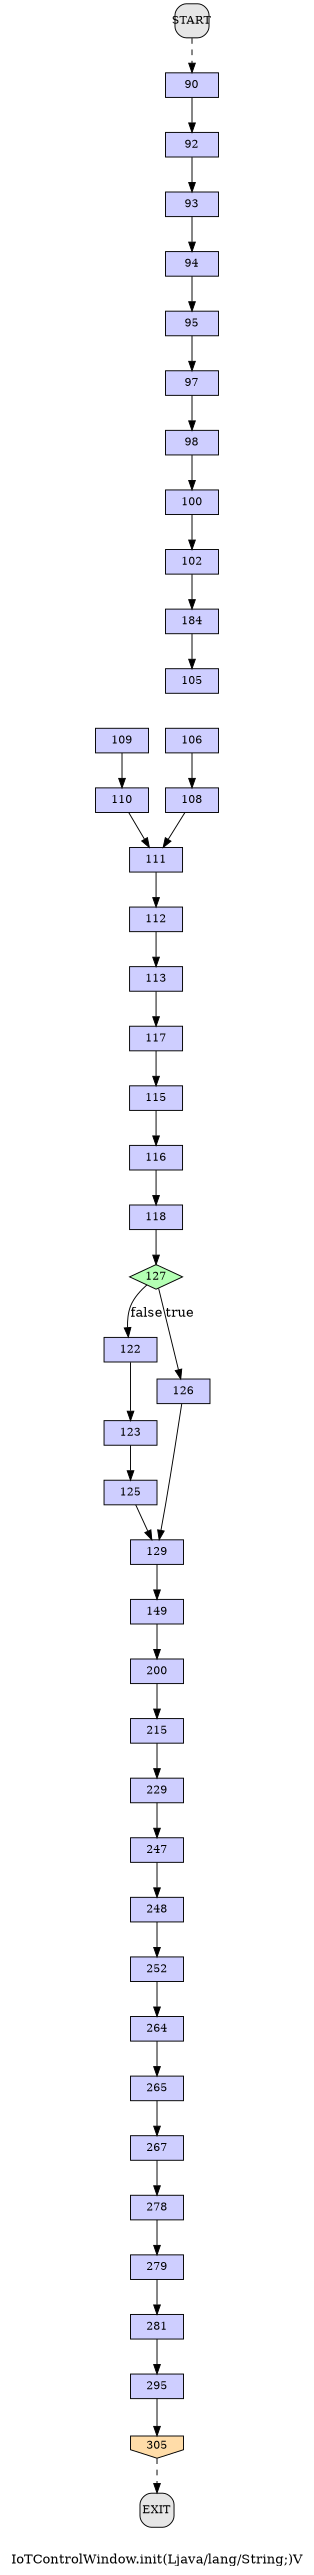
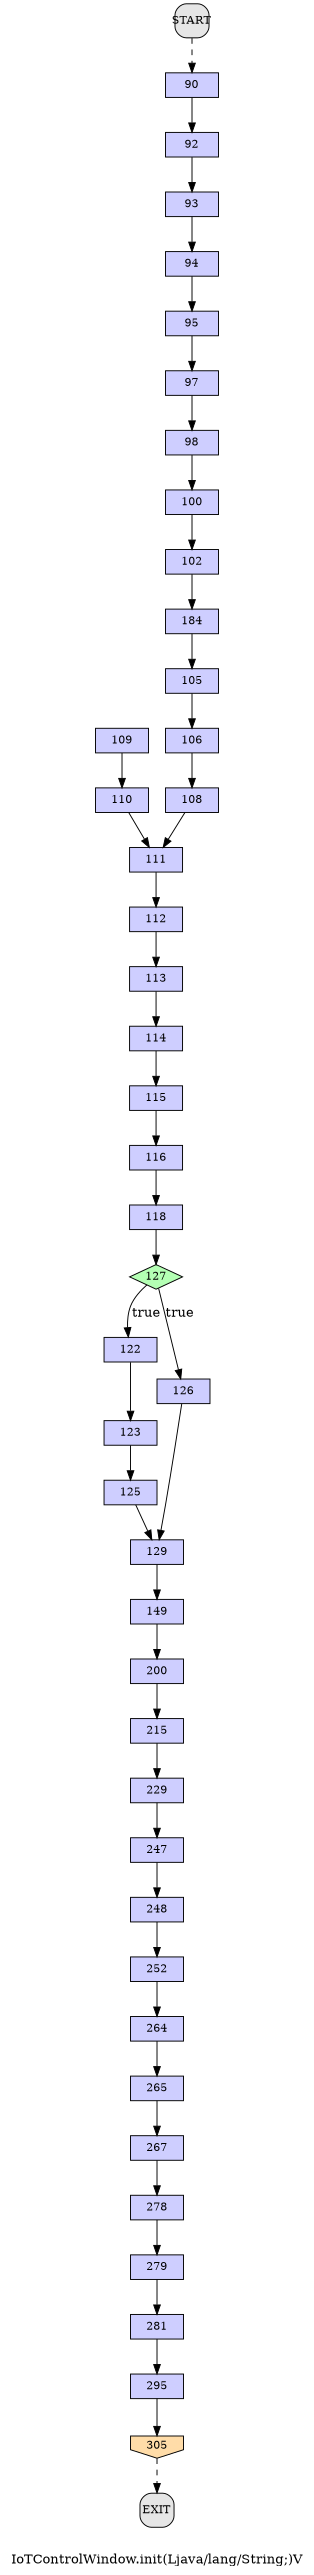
edge "105" -> "106": added
node "117": label "117" -> "114"
edge "127" -> "122": label "false" -> "true"
